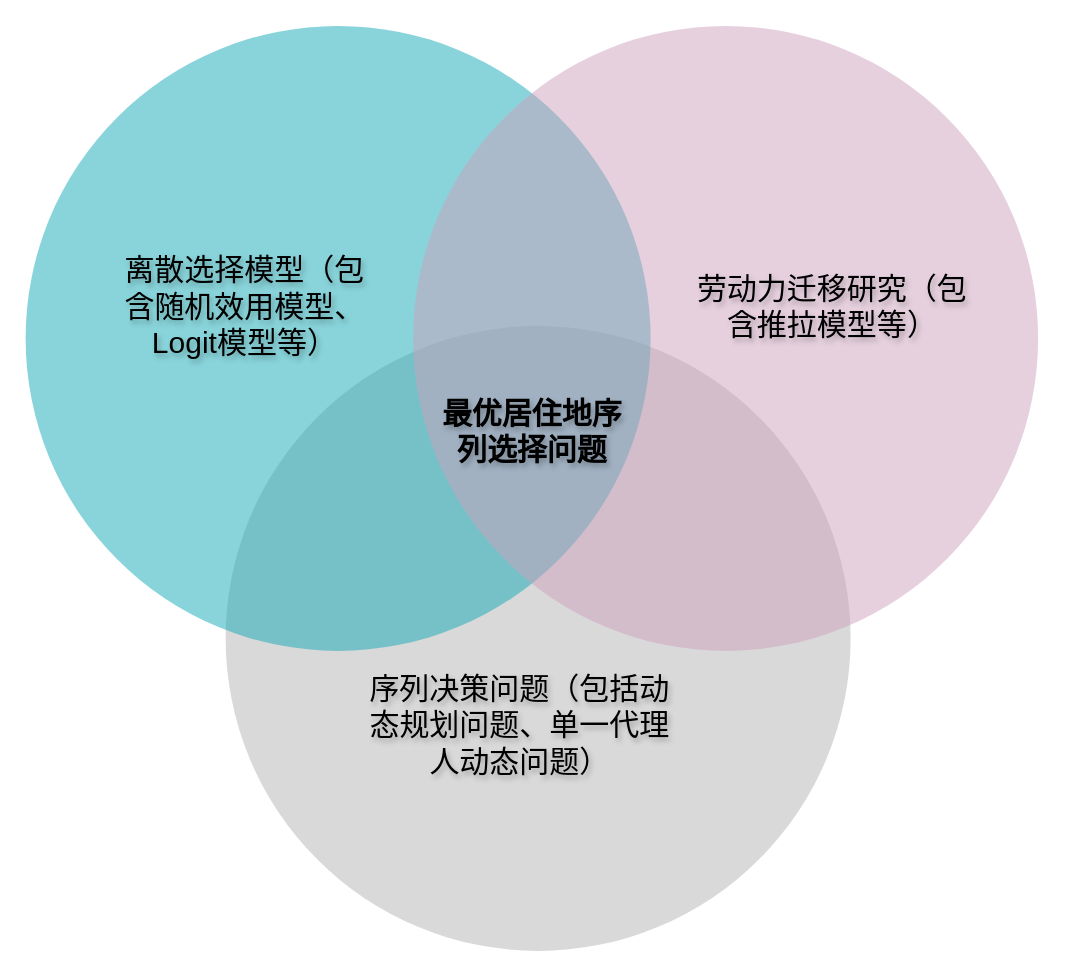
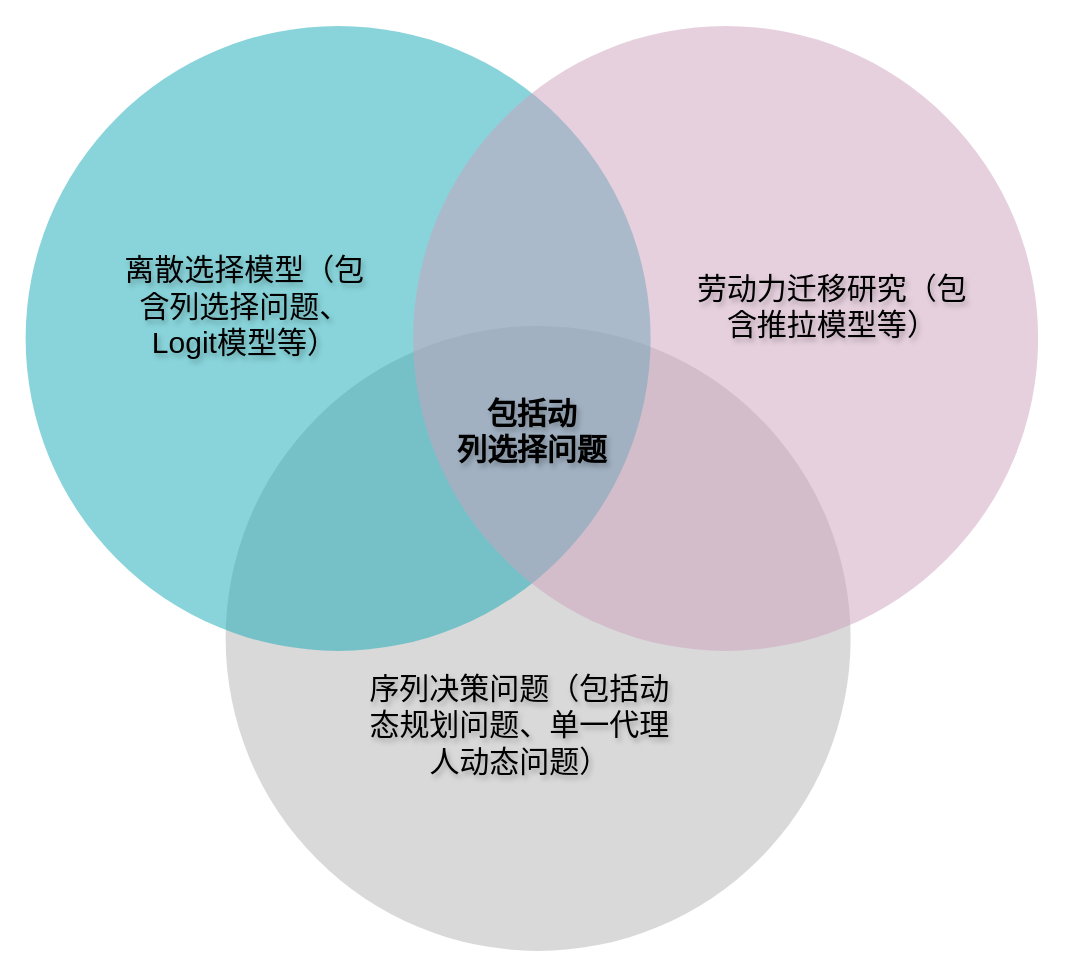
node "离散选择模型（包 含随机效用模型、 Logit模型等）": label "离散选择模型（包 含随机效用模型、 Logit模型等）" -> "离散选择模型（包 含列选择问题、 Logit模型等）"
node "最优居住地序 列选择问题": label "最优居住地序 列选择问题" -> "包括动 列选择问题"
